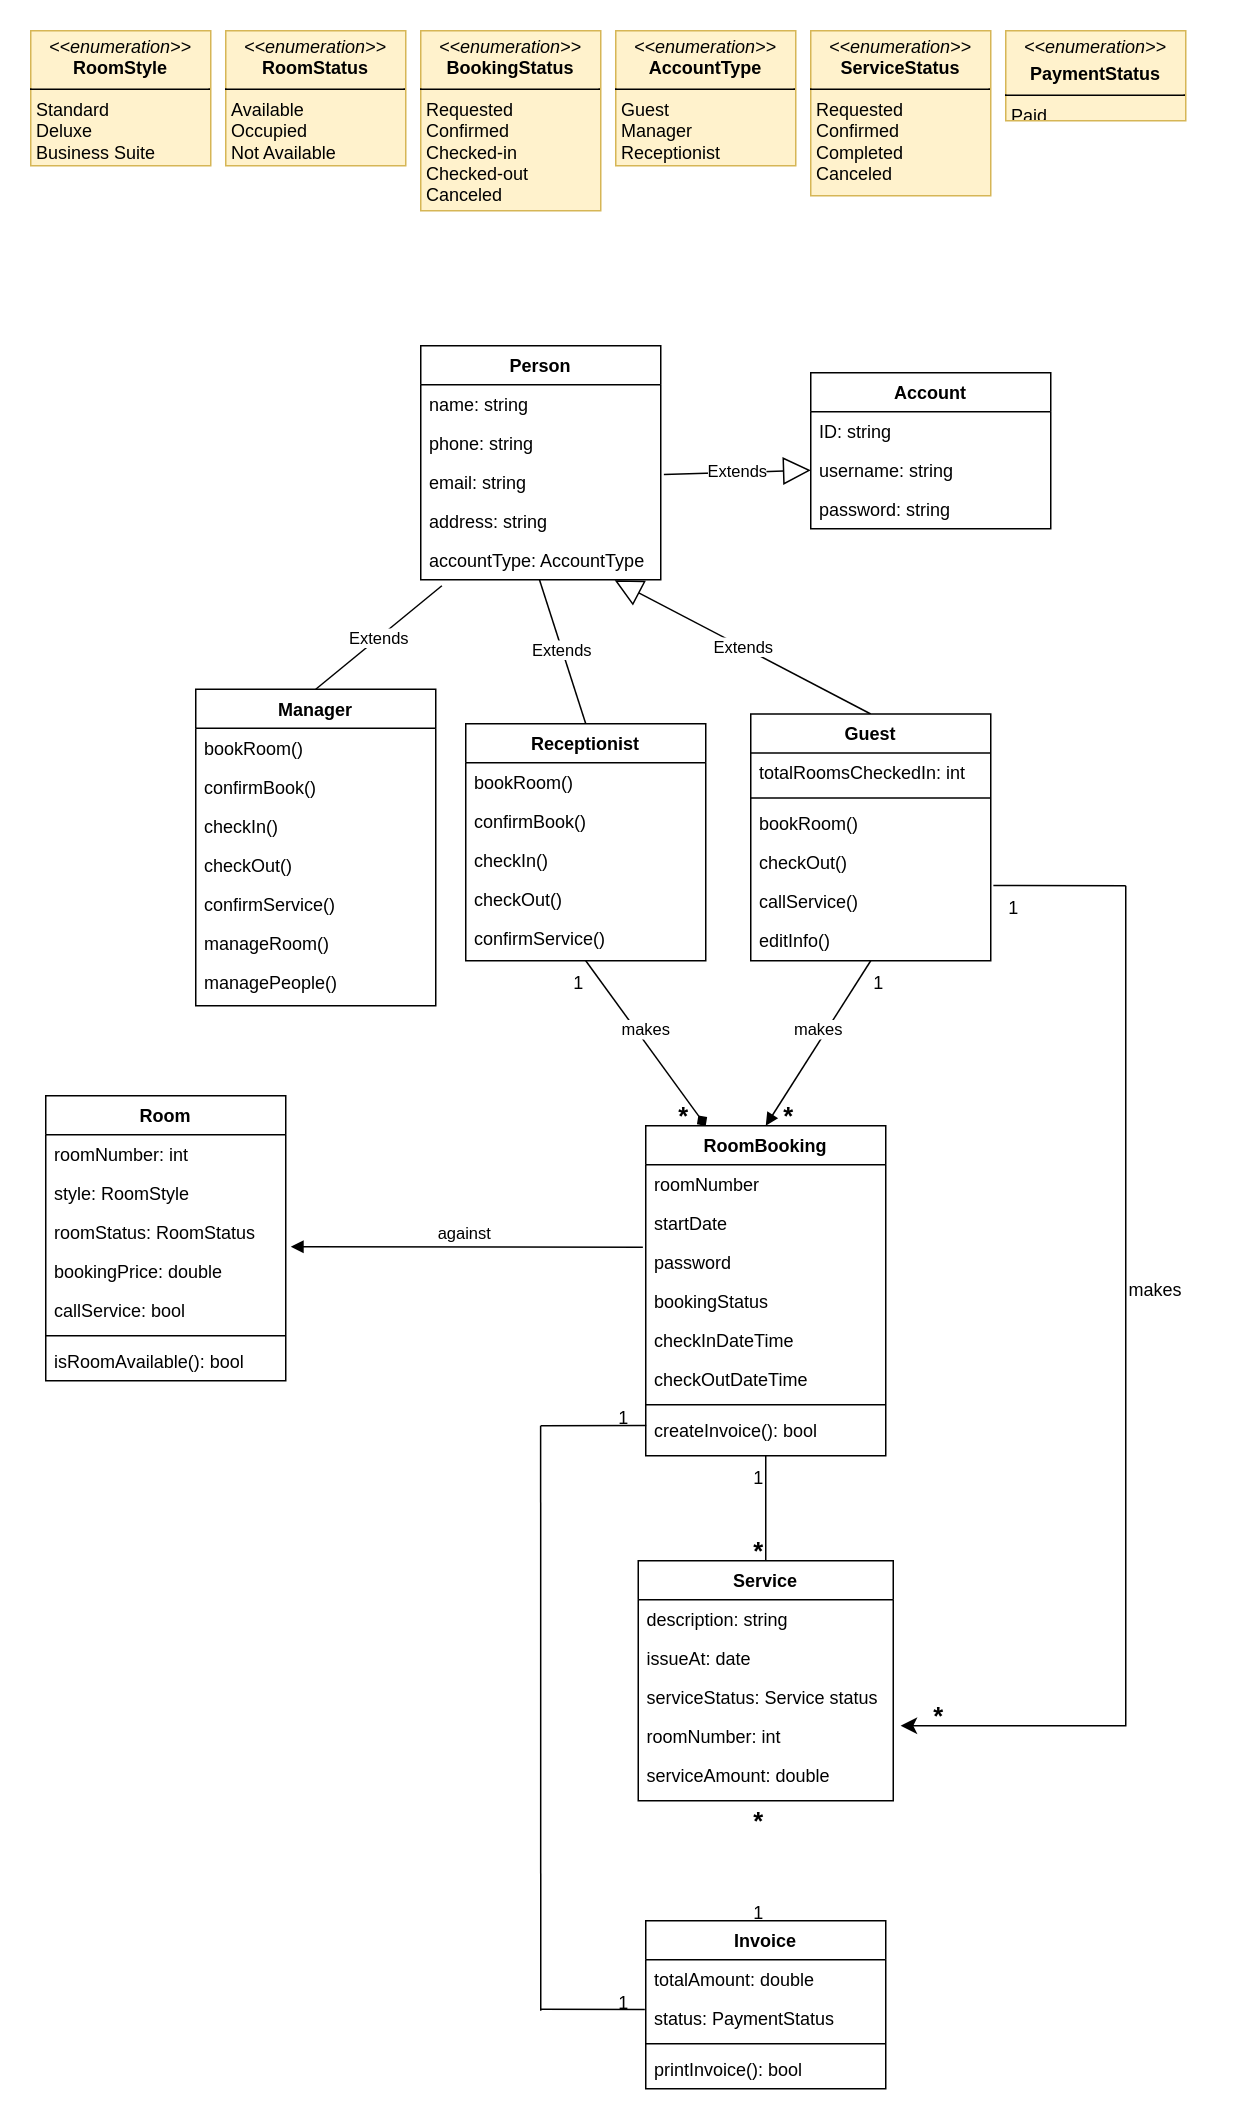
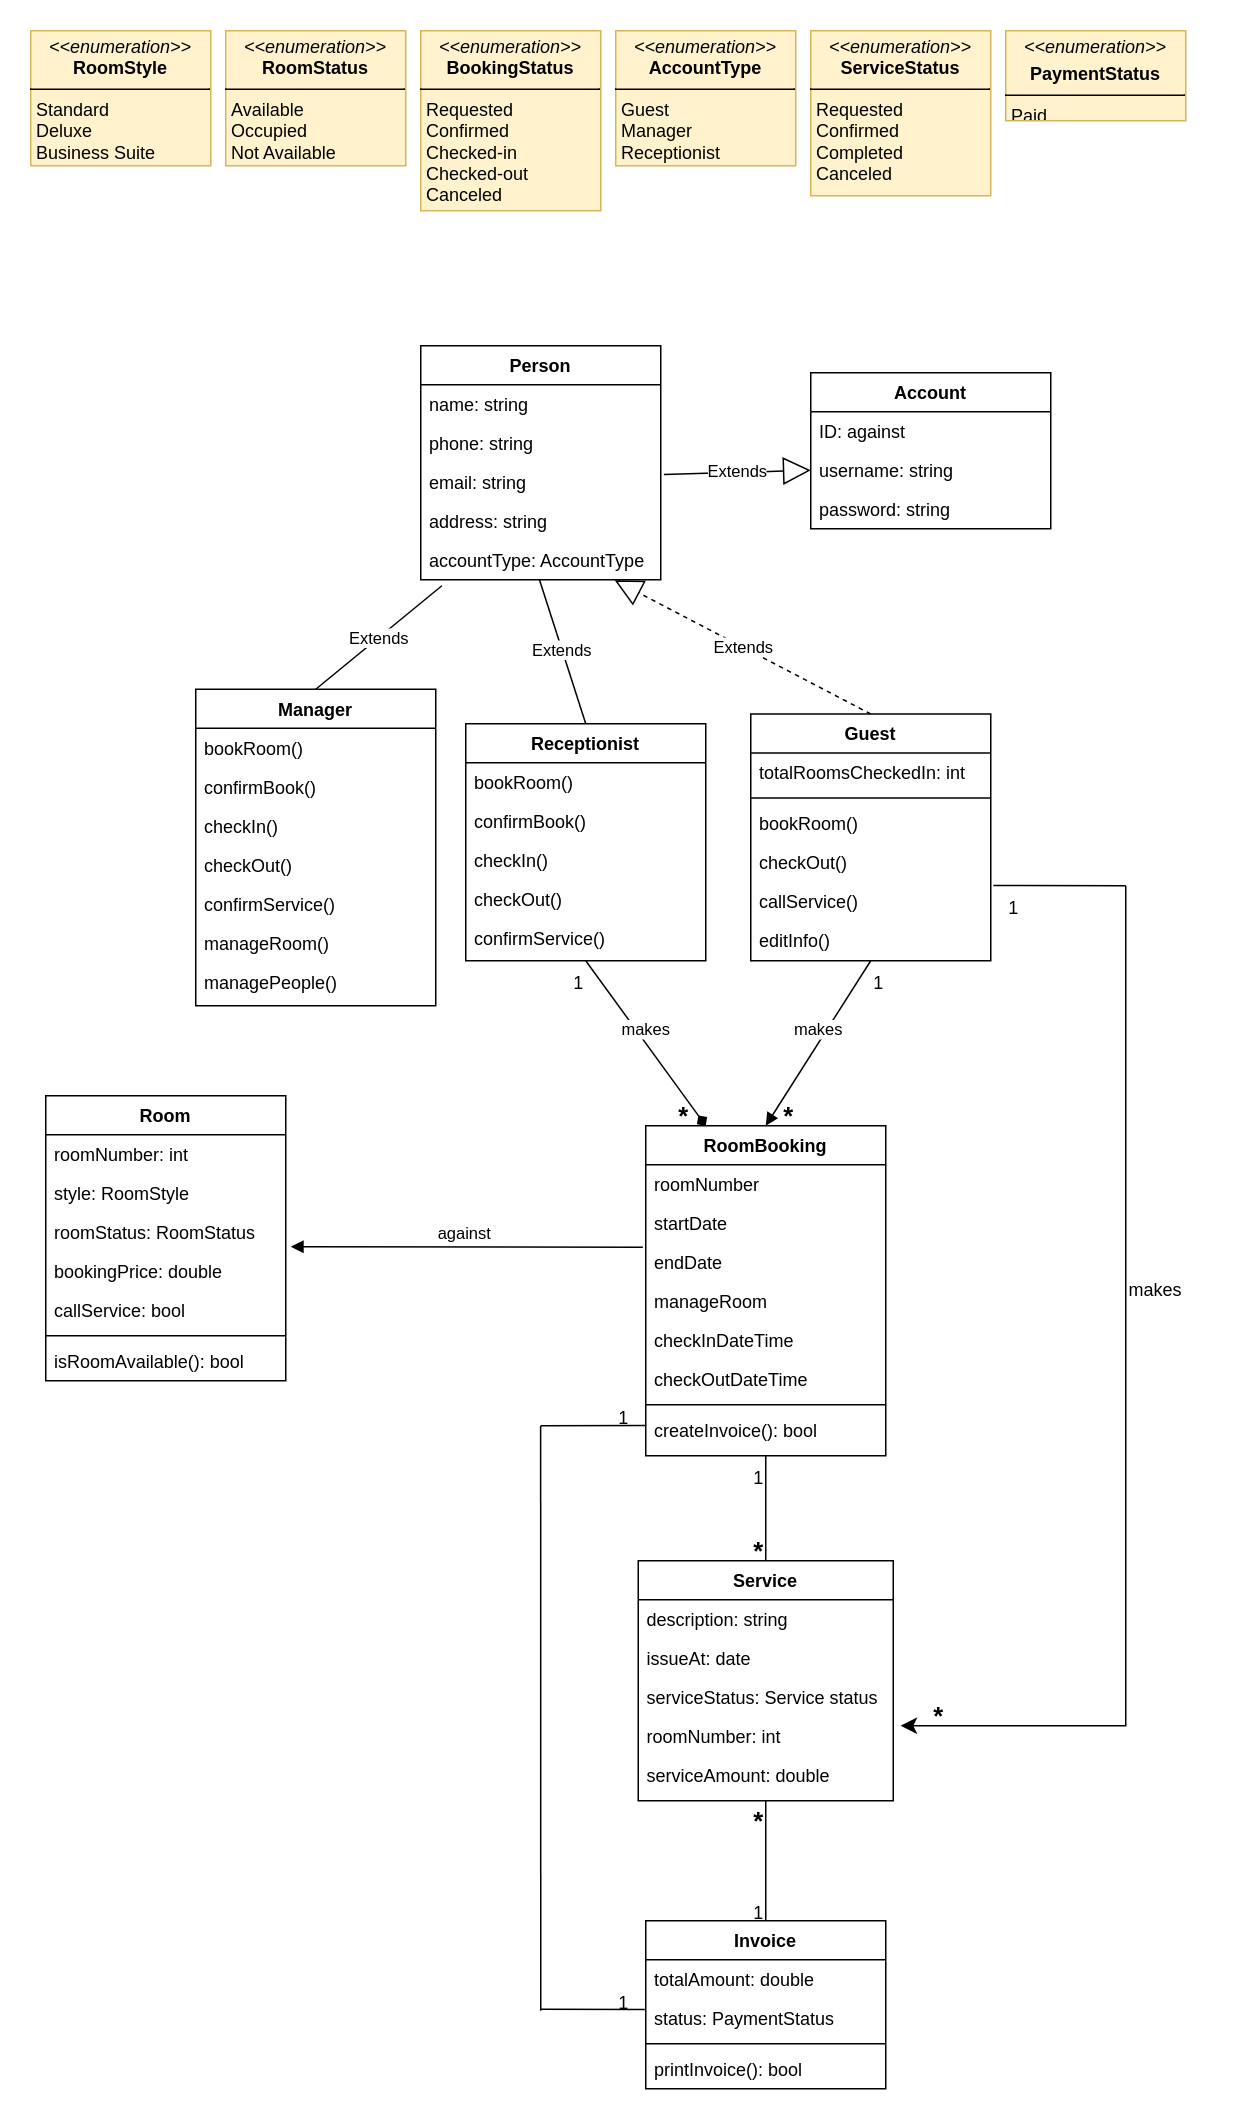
node "ID: string": label "ID: string" -> "ID: against"
edge "Guest" -> "accountType: AccountType": style solid -> dashed
node "password": label "password" -> "endDate"
node "bookingStatus": label "bookingStatus" -> "manageRoom"
edge "Service" -- "Invoice": added
